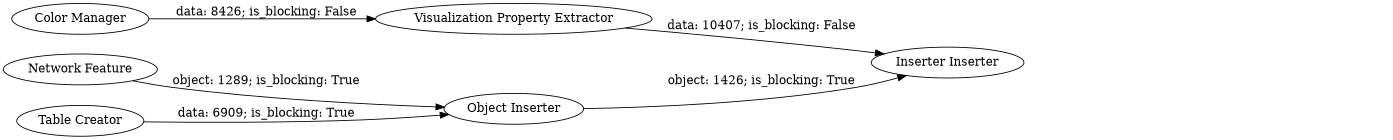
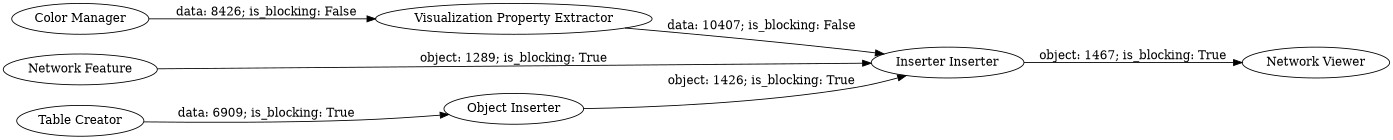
node "Network Viewer": added
edge "Network Feature" -> "Object Inserter": now "Network Feature" -> "Inserter Inserter"
